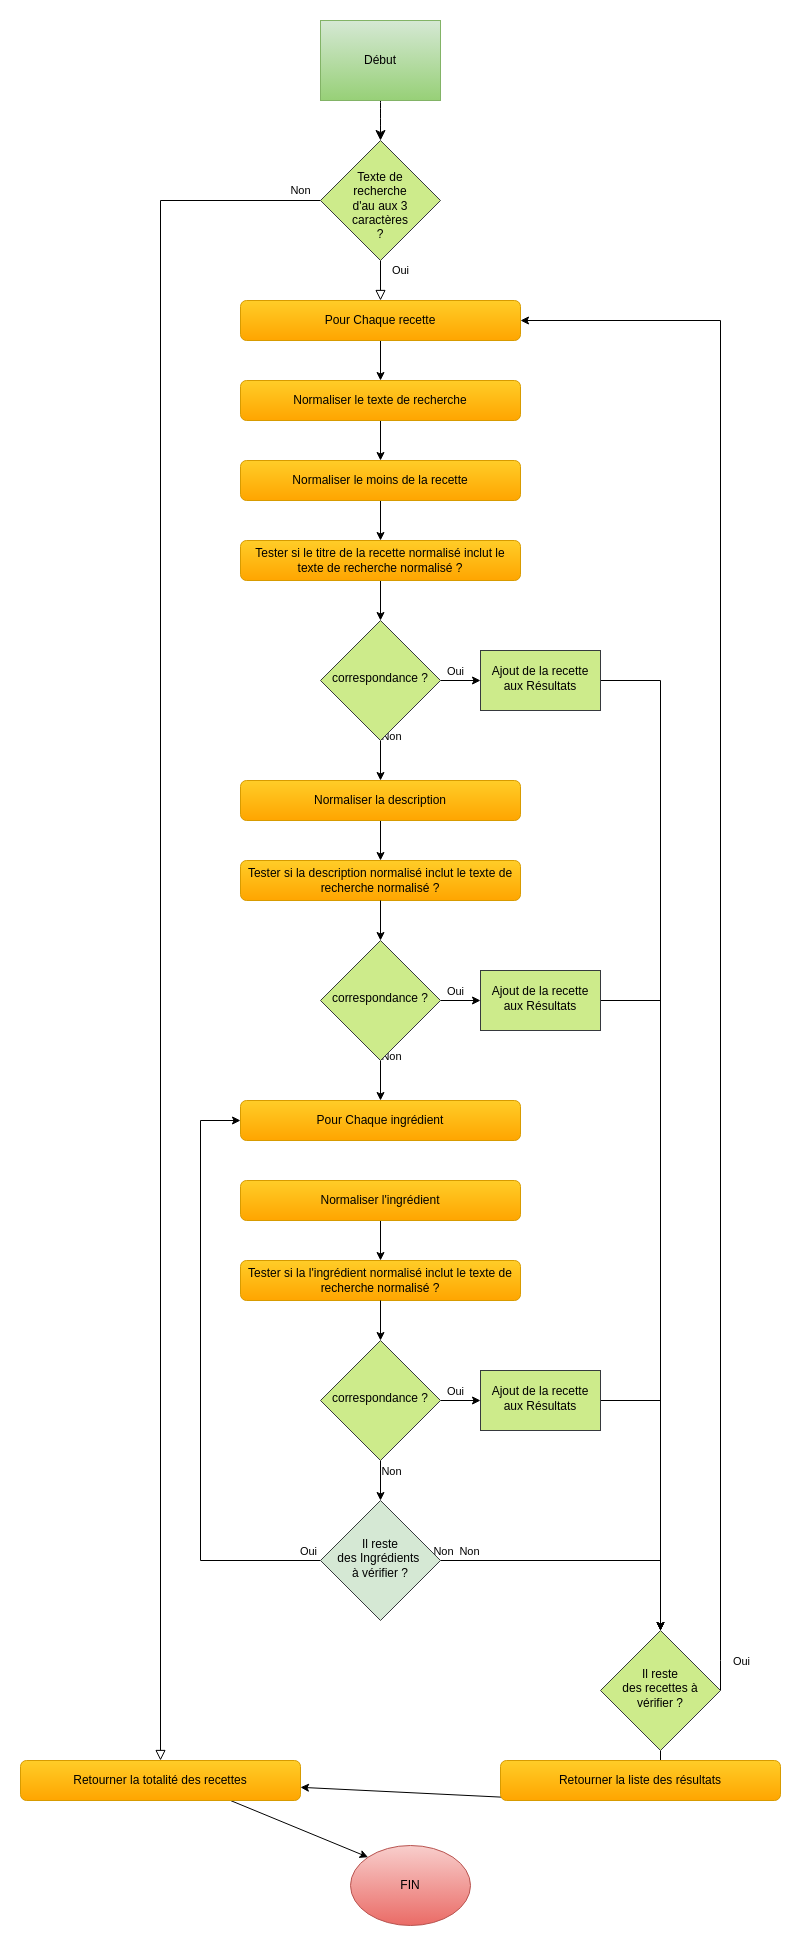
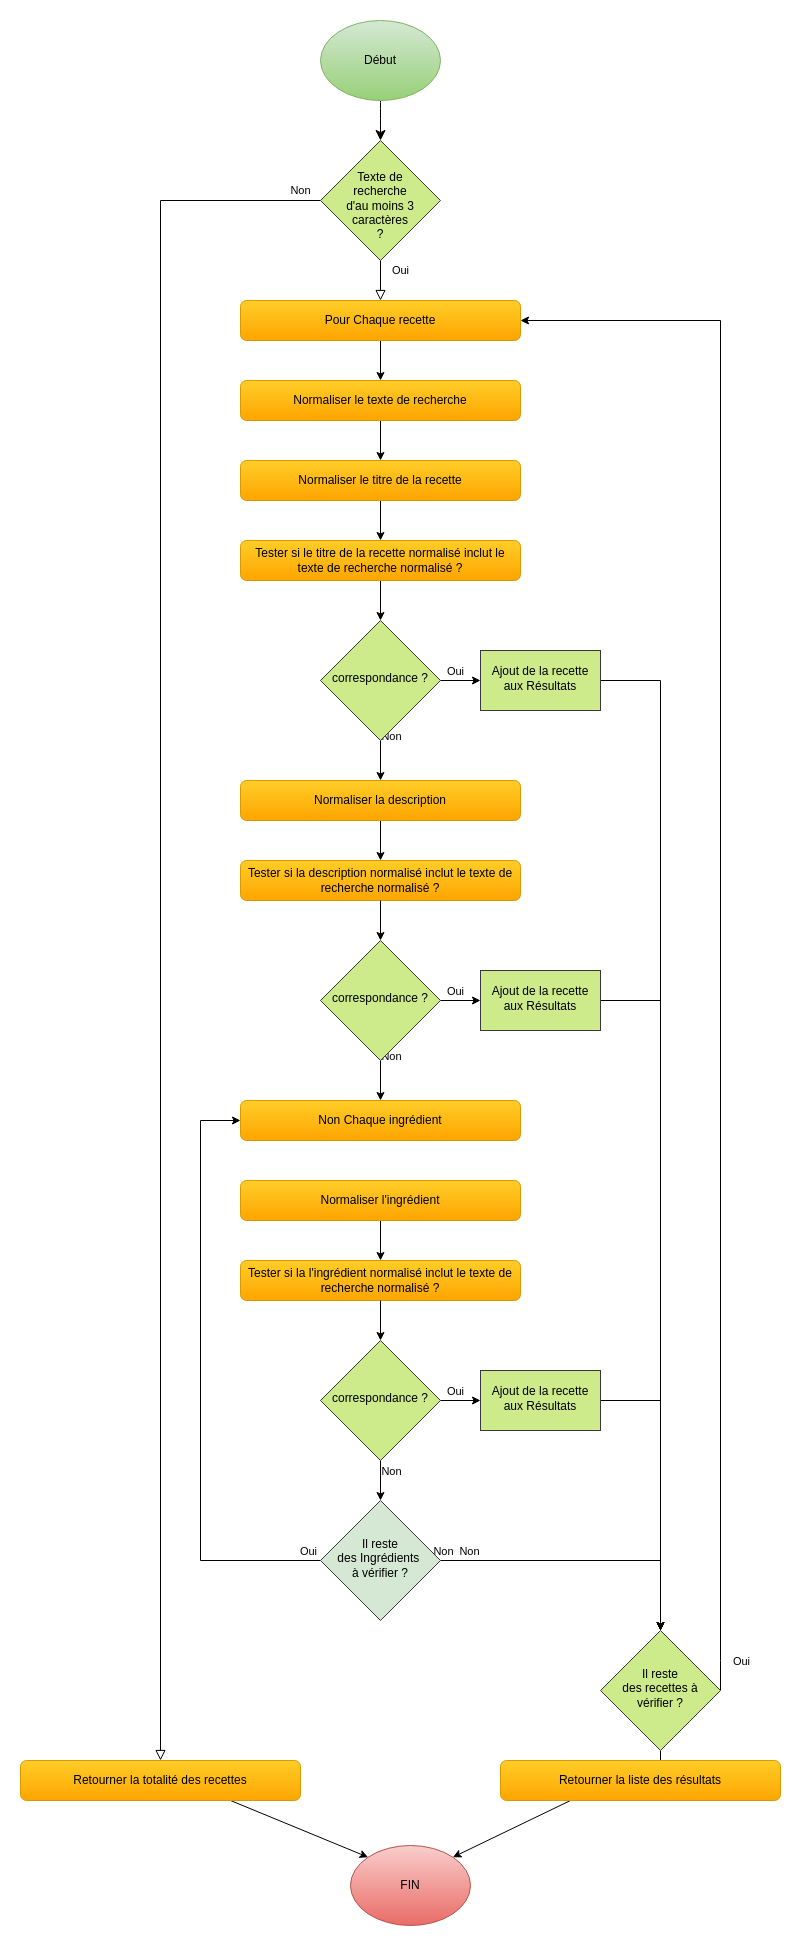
node "Début": shape rectangle -> ellipse
node "Texte de recherche d'au aux 3 caractères ?": label "Texte de recherche d'au aux 3 caractères ?" -> "Texte de recherche d'au moins 3 caractères ?"
node "Normaliser le moins de la recette": label "Normaliser le moins de la recette" -> "Normaliser le titre de la recette"
node "Pour Chaque ingrédient": label "Pour Chaque ingrédient" -> "Non Chaque ingrédient"
edge "Retourner la liste des résultats" -> "Retourner la totalité des recettes": now "Retourner la liste des résultats" -> "FIN"
